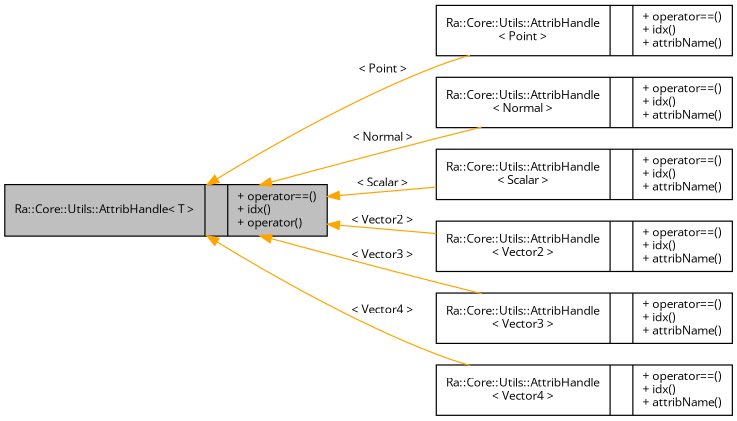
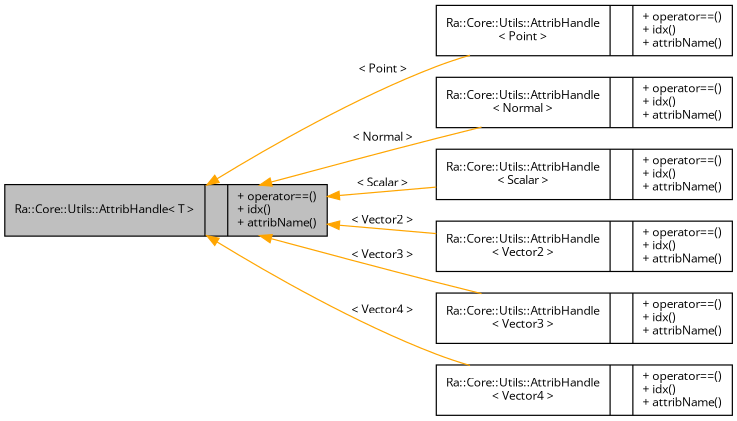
node "Ra::Core::Utils::AttribHandle< T >": text "+ operator()" -> "+ attribName()"
